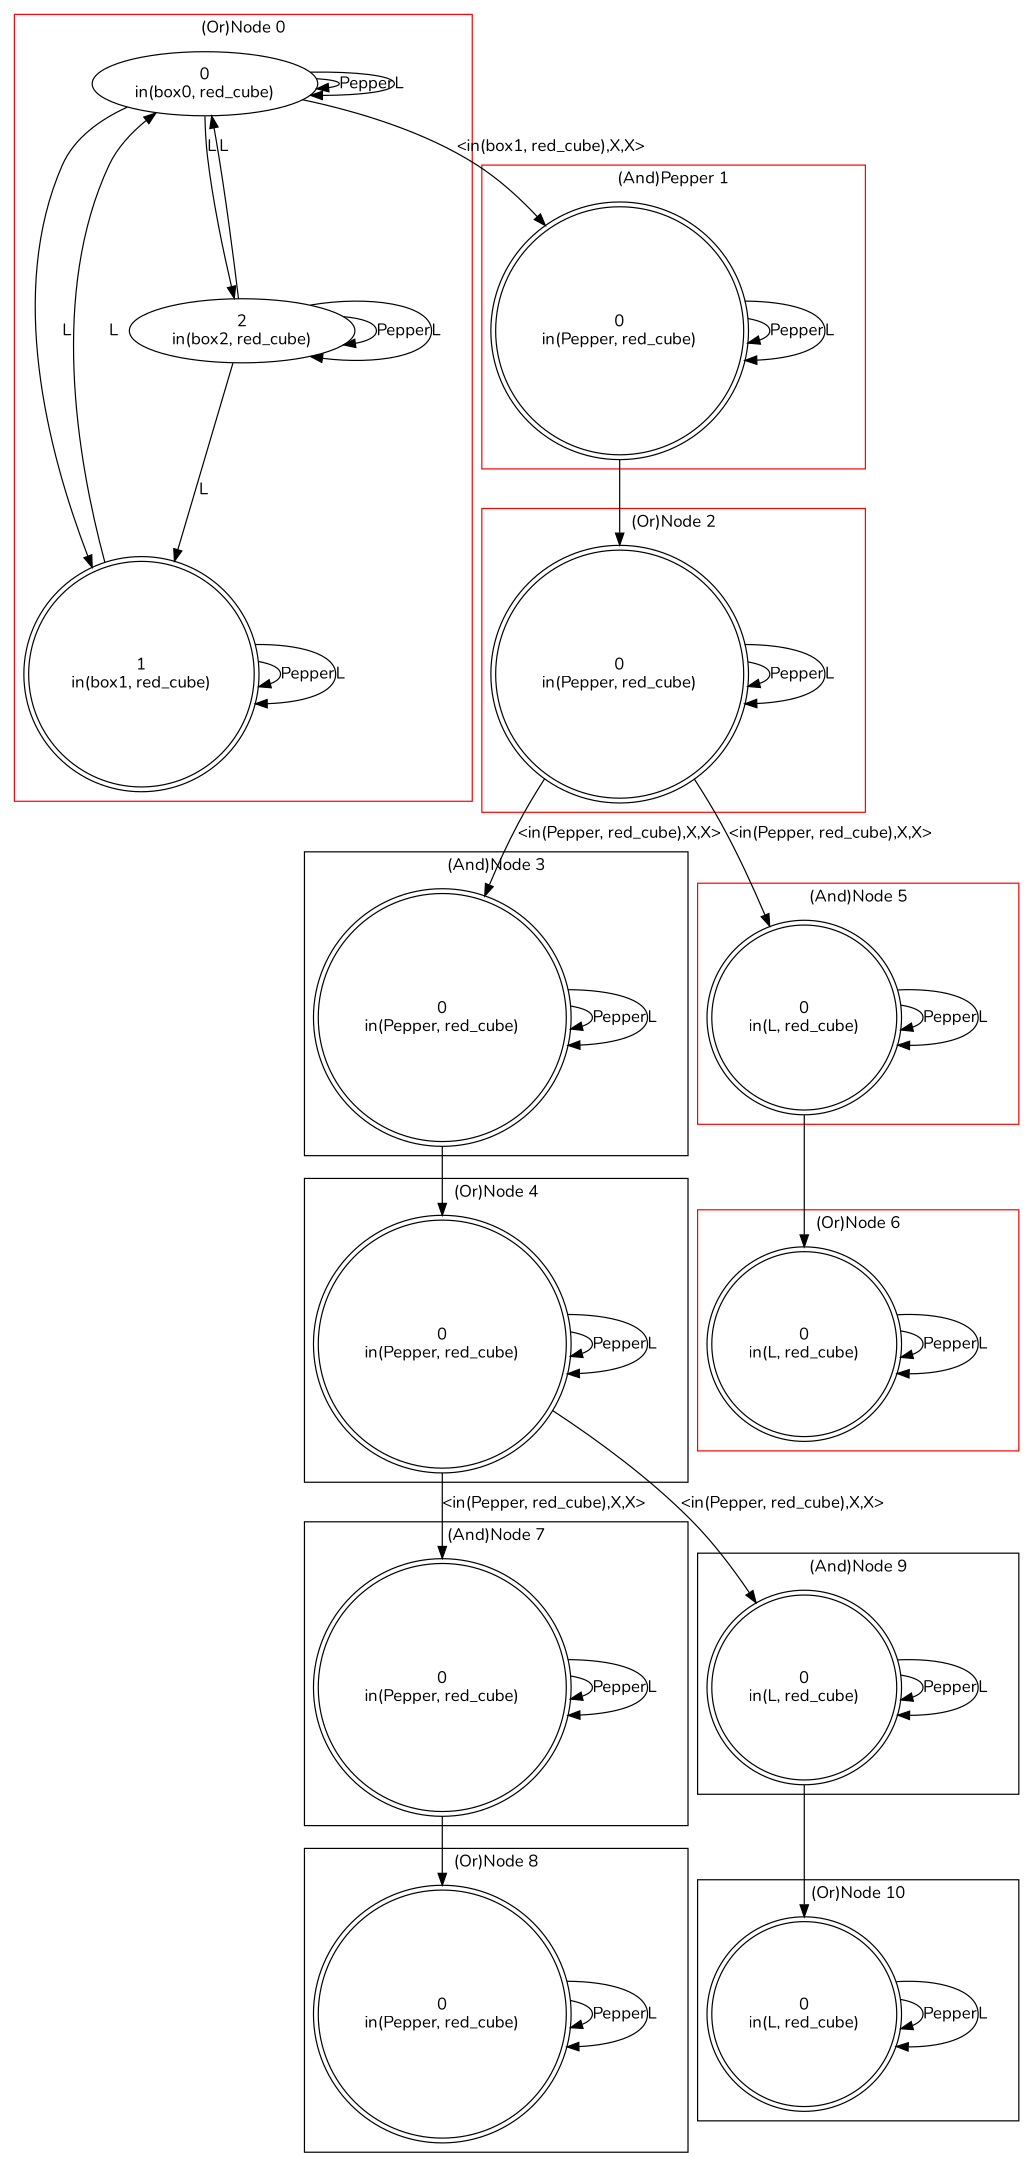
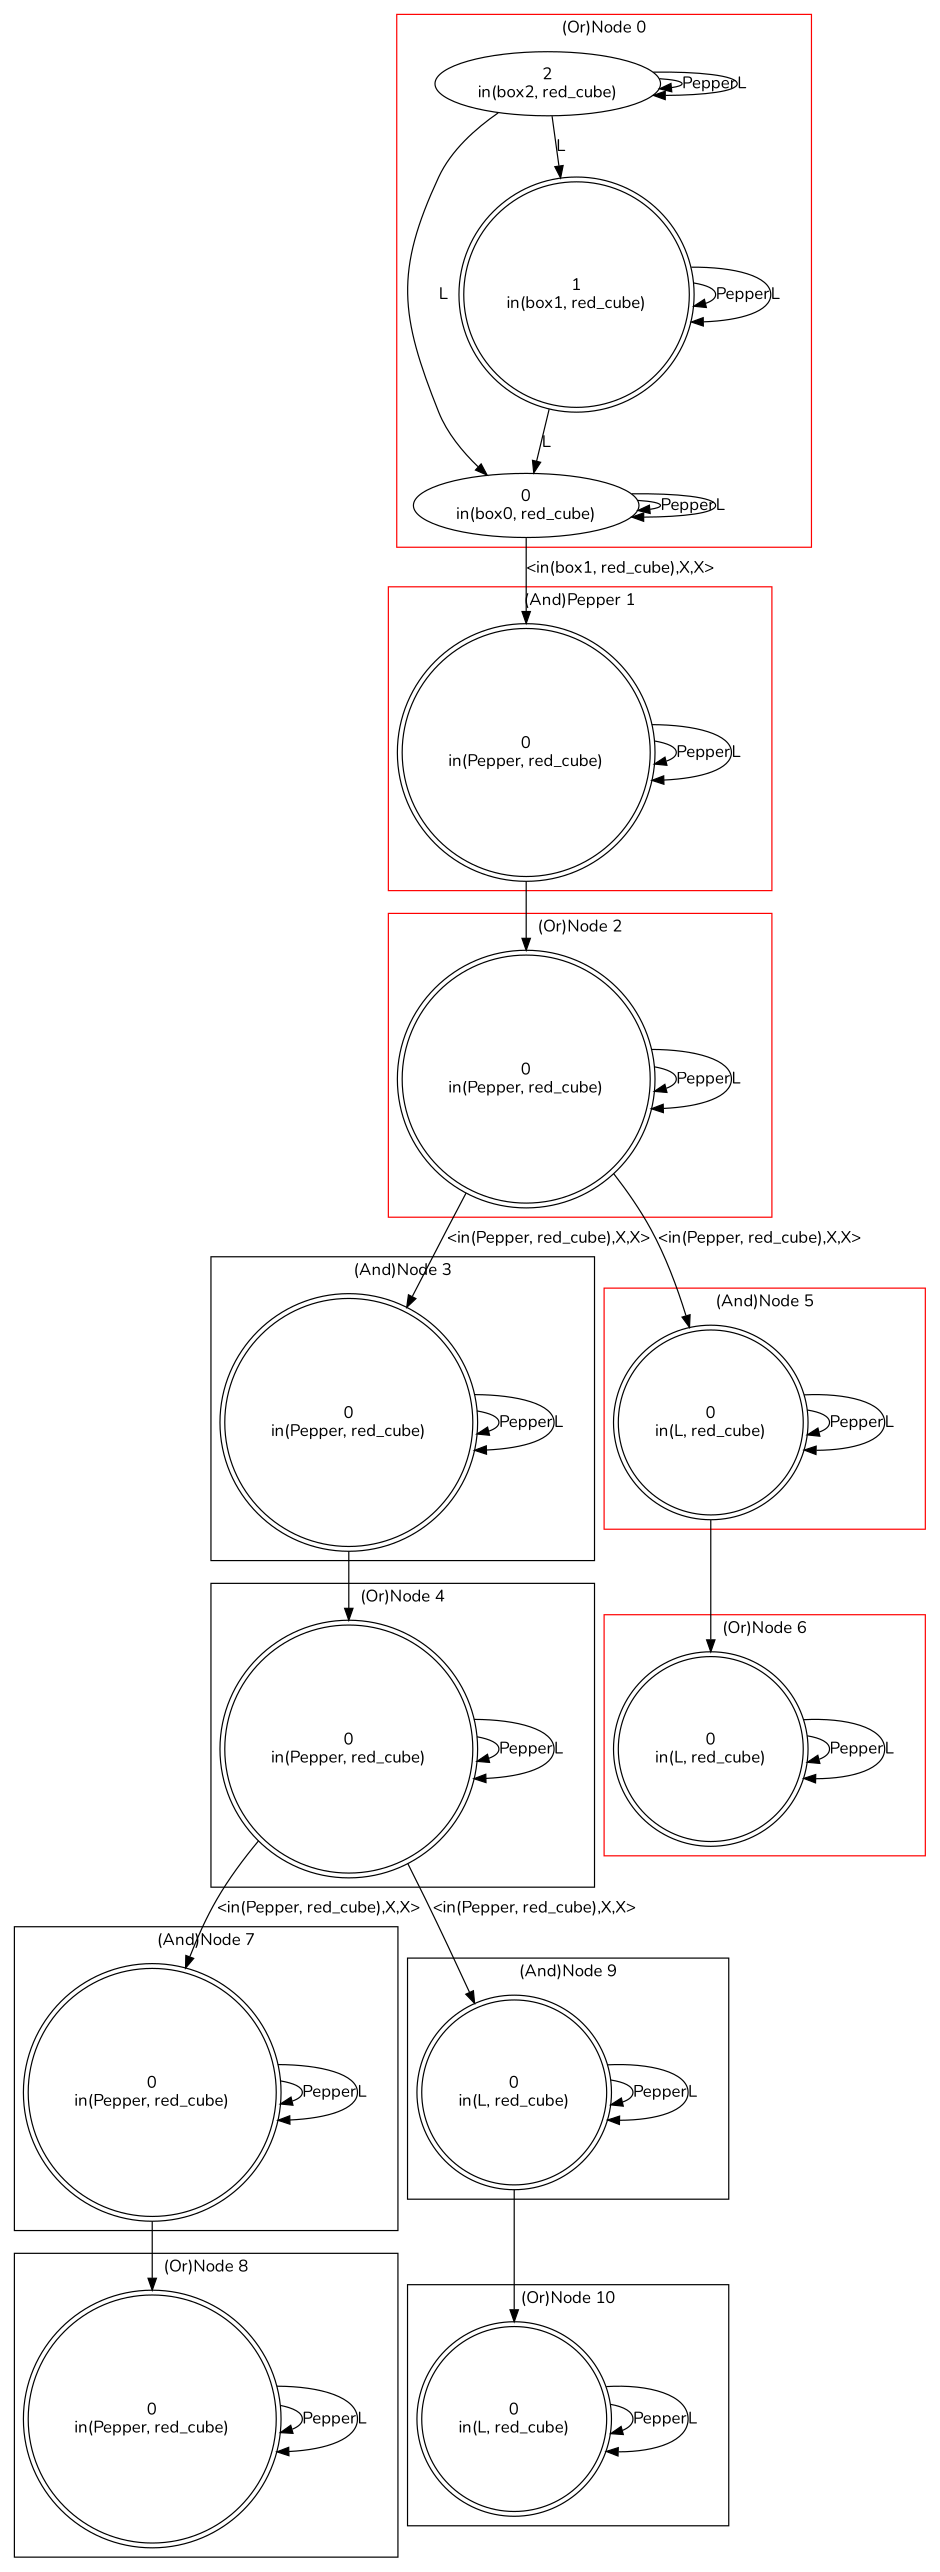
edge "0 in(box0, red_cube)" -> "2 in(box2, red_cube)": removed, label "L"
edge "0 in(box0, red_cube)" -> "1 in(box1, red_cube)": removed, label "L"
